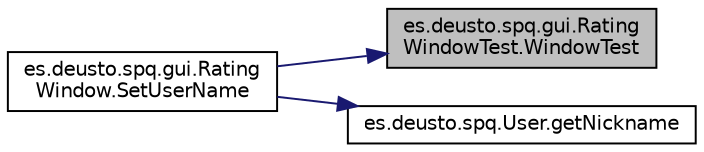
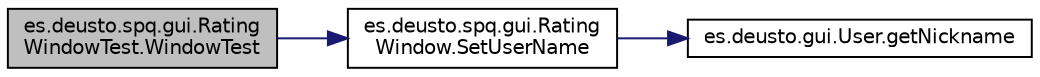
edge "es.deusto.spq.gui.Rating Window.SetUserName" -> "es.deusto.spq.gui.Rating WindowTest.WindowTest": reversed
node "es.deusto.spq.User.getNickname": label "es.deusto.spq.User.getNickname" -> "es.deusto.gui.User.getNickname"
